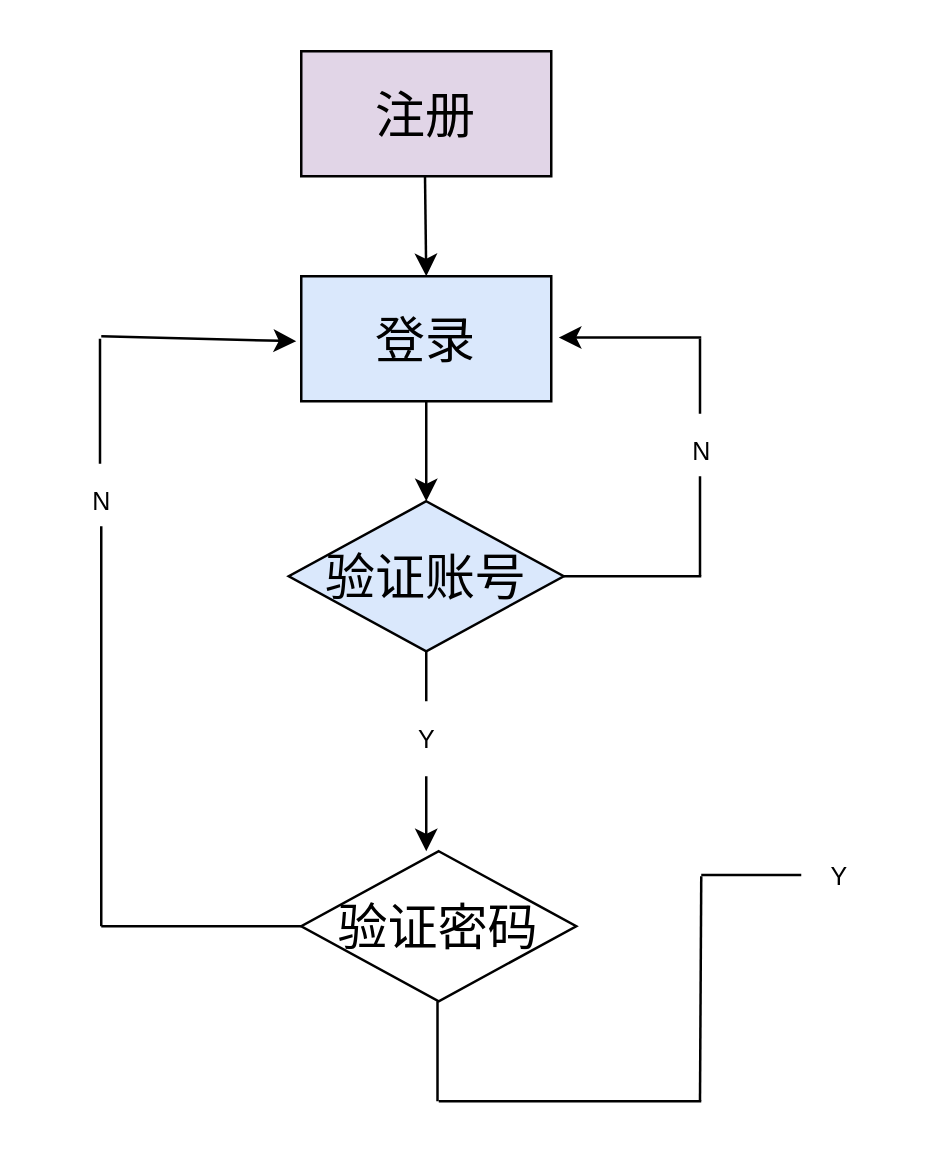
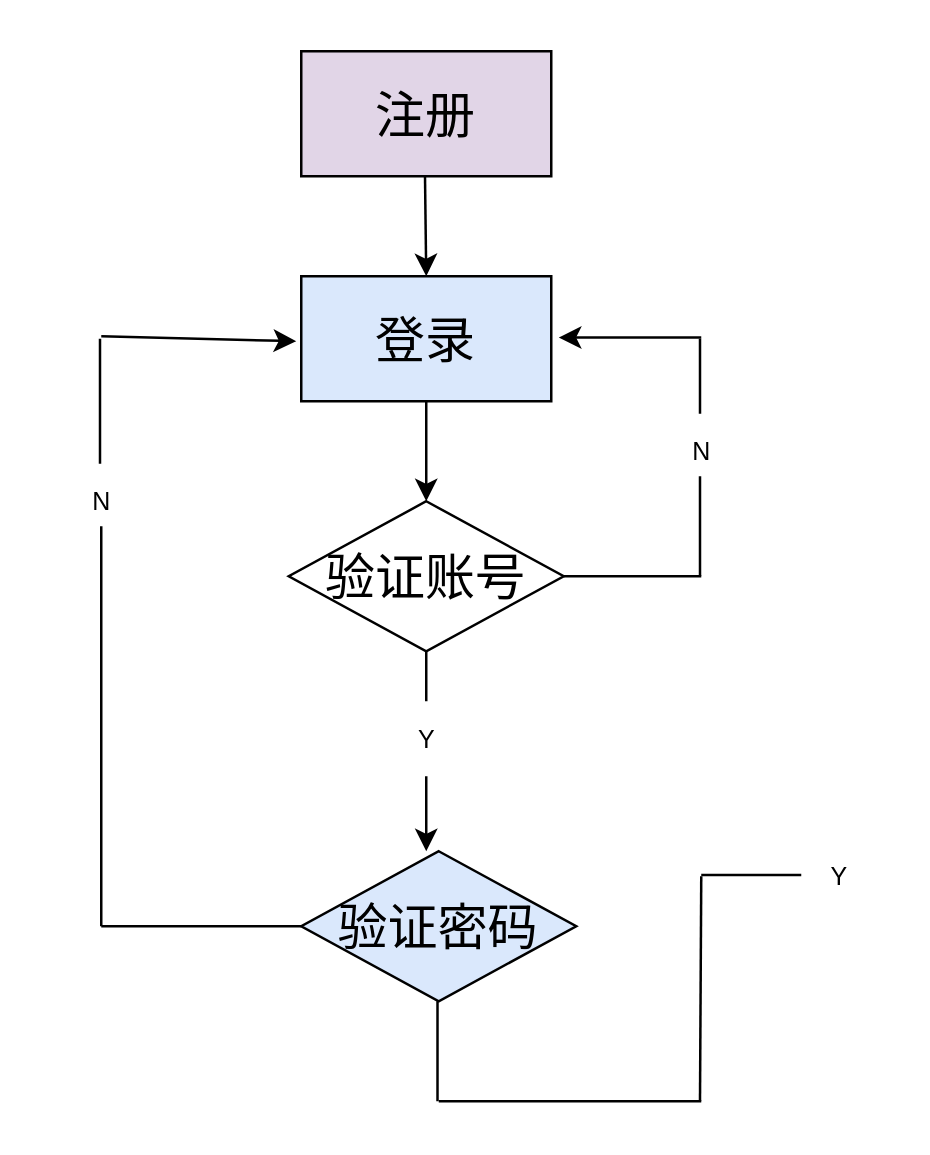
node "验证账号": fillcolor #dae8fc -> #ffffff
node "验证密码": fillcolor #ffffff -> #dae8fc
